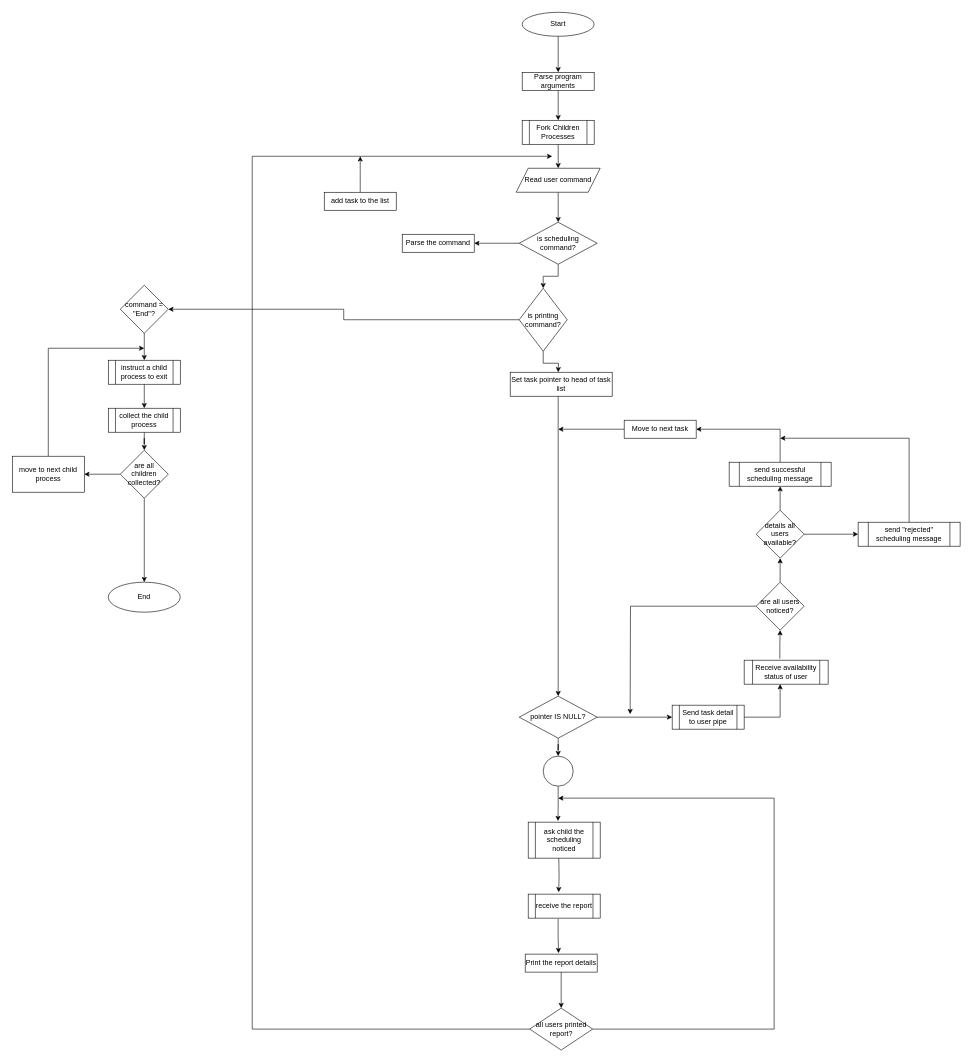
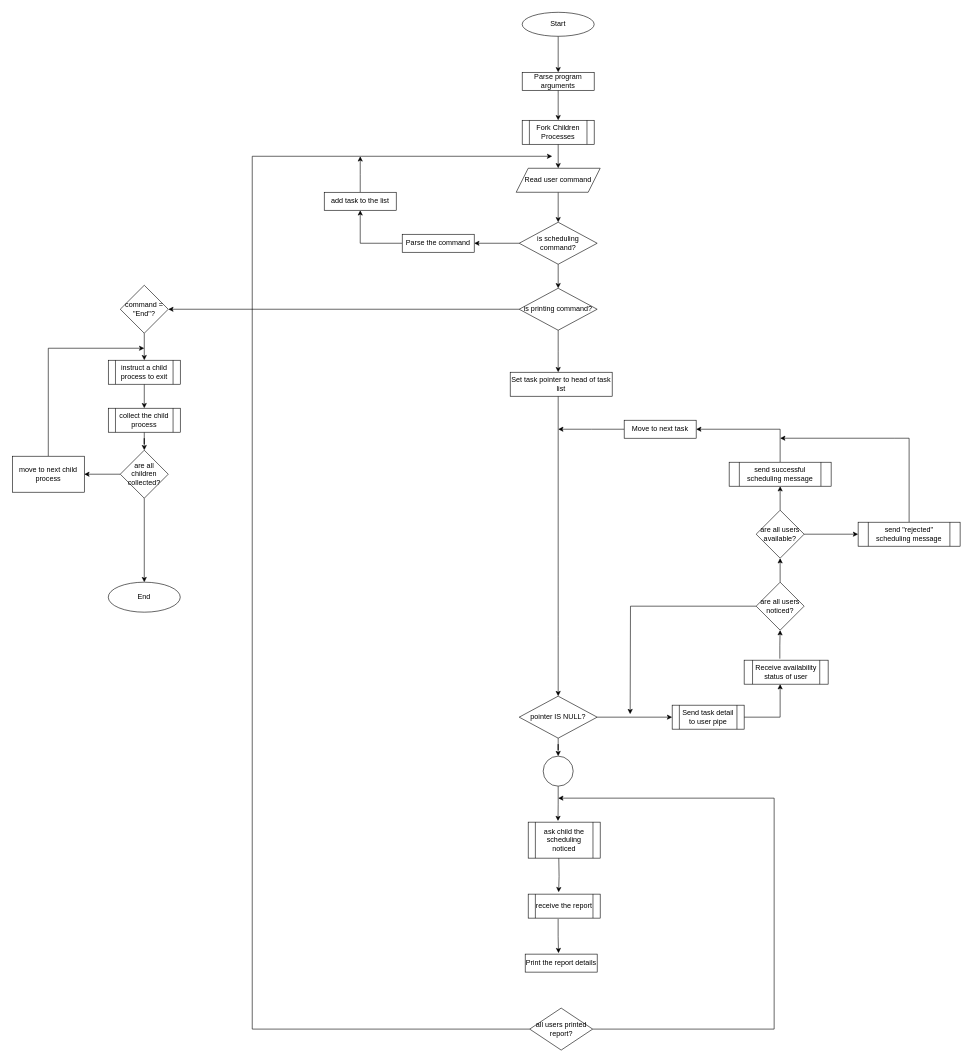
edge "Parse the command" -> "add task to the list": added
node "is printing command?": size 48x63 -> 78x42
node "details all users available?": label "details all users available?" -> "are all users available?"
edge "Print the report details" -> "all users printed report?": removed
